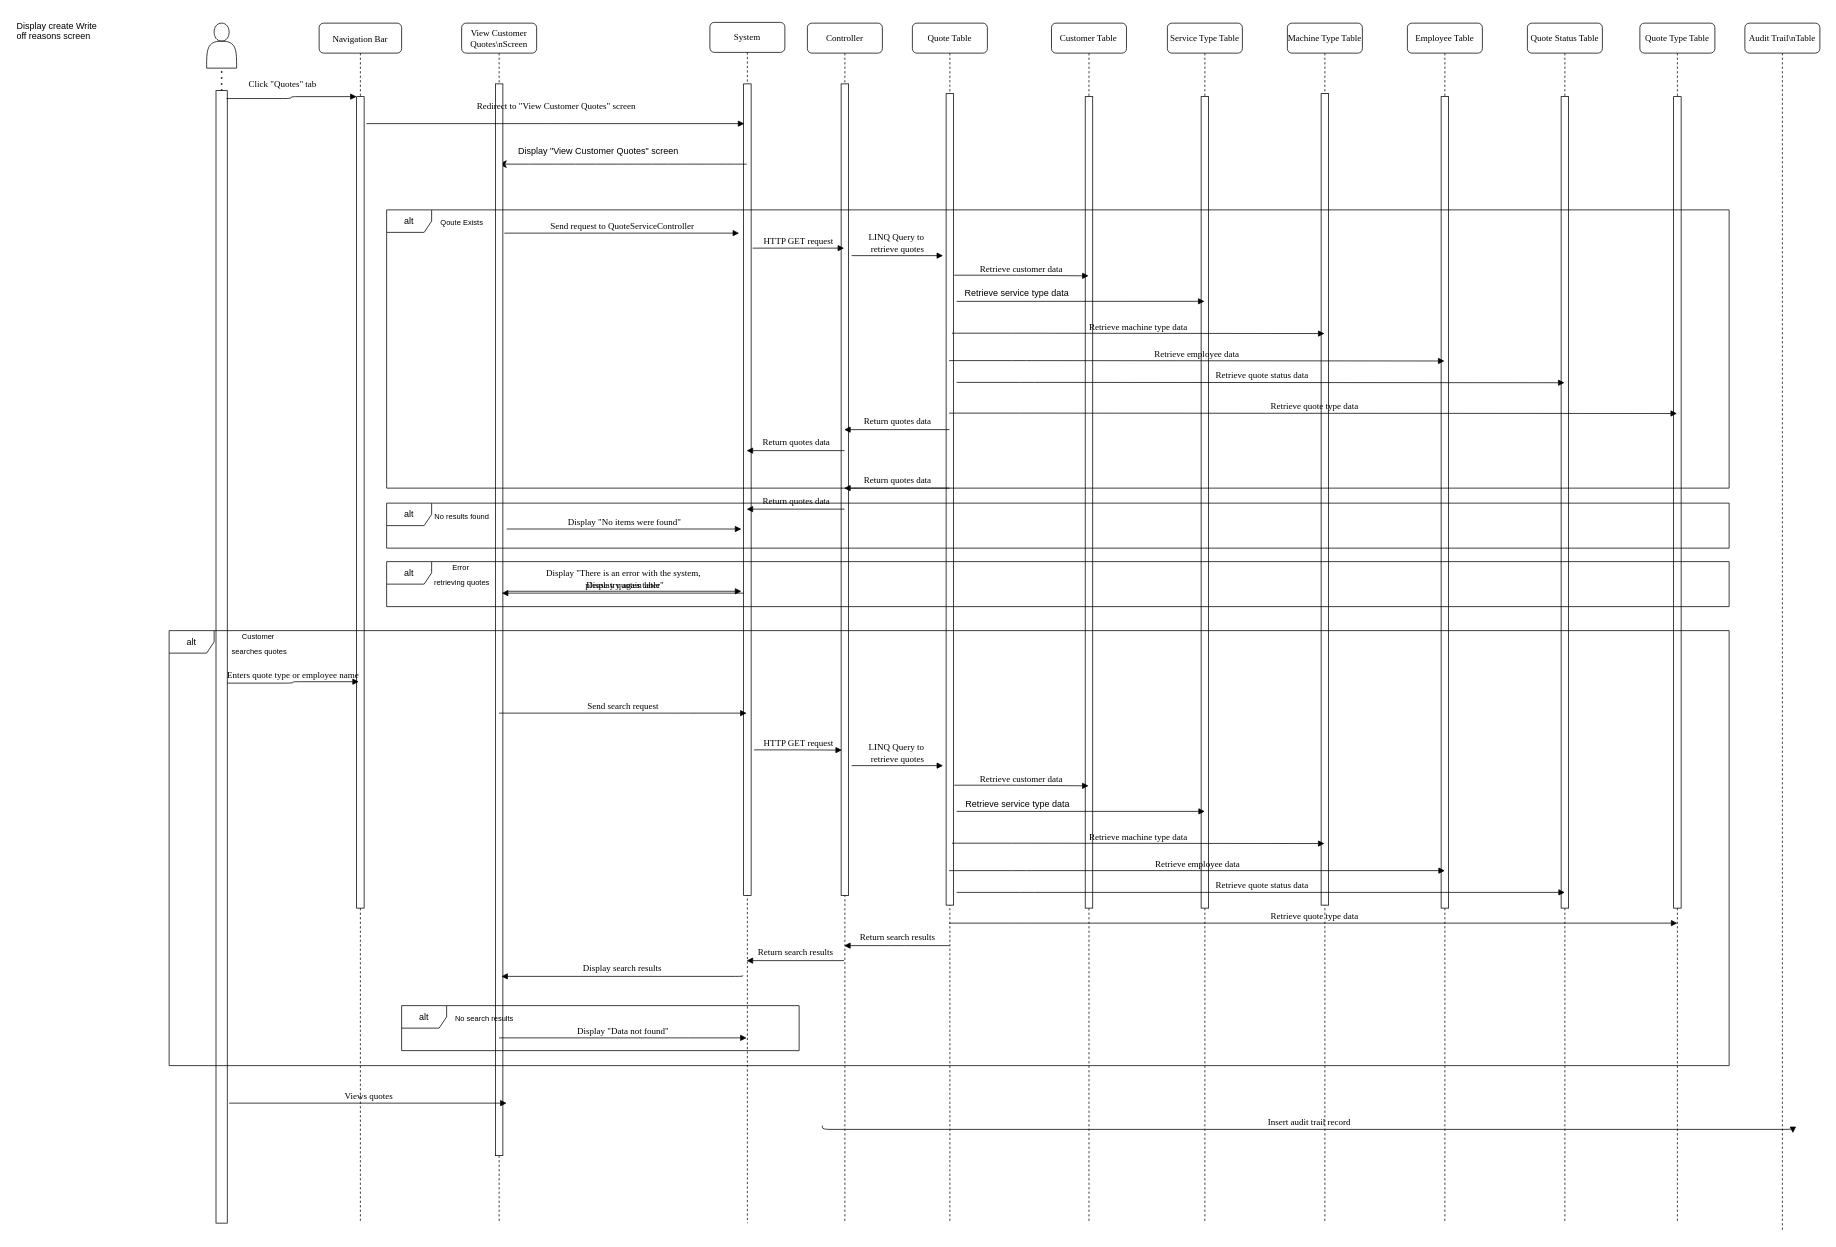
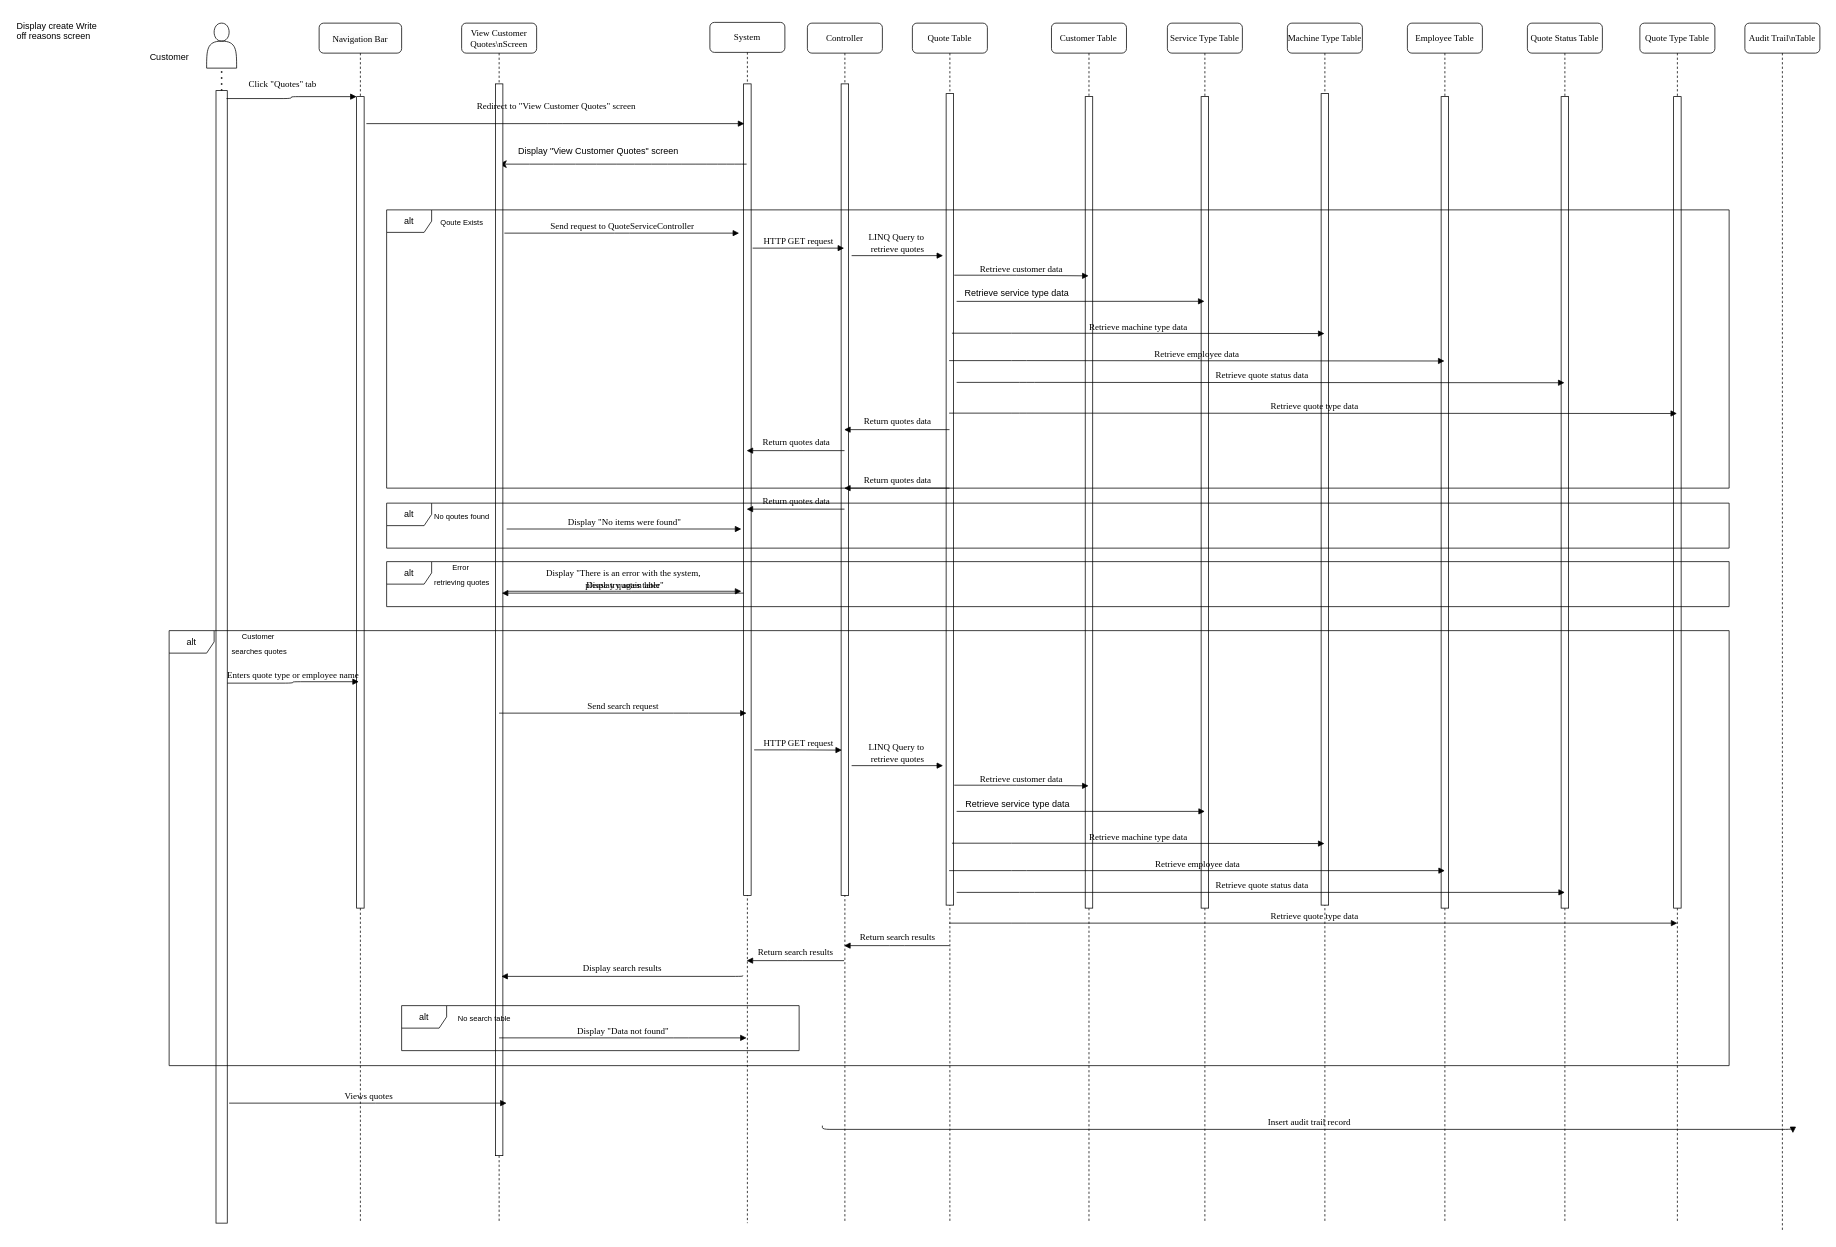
node "Customer": added
node "No results found": label "No results found" -> "No qoutes found"
node "No search results": label "No search results" -> "No search table"
